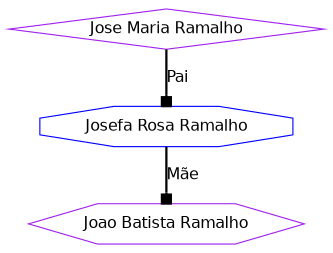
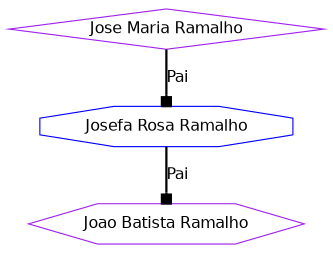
edge "Josefa Rosa Ramalho" -> "Joao Batista Ramalho": label "Mãe" -> "Pai"
